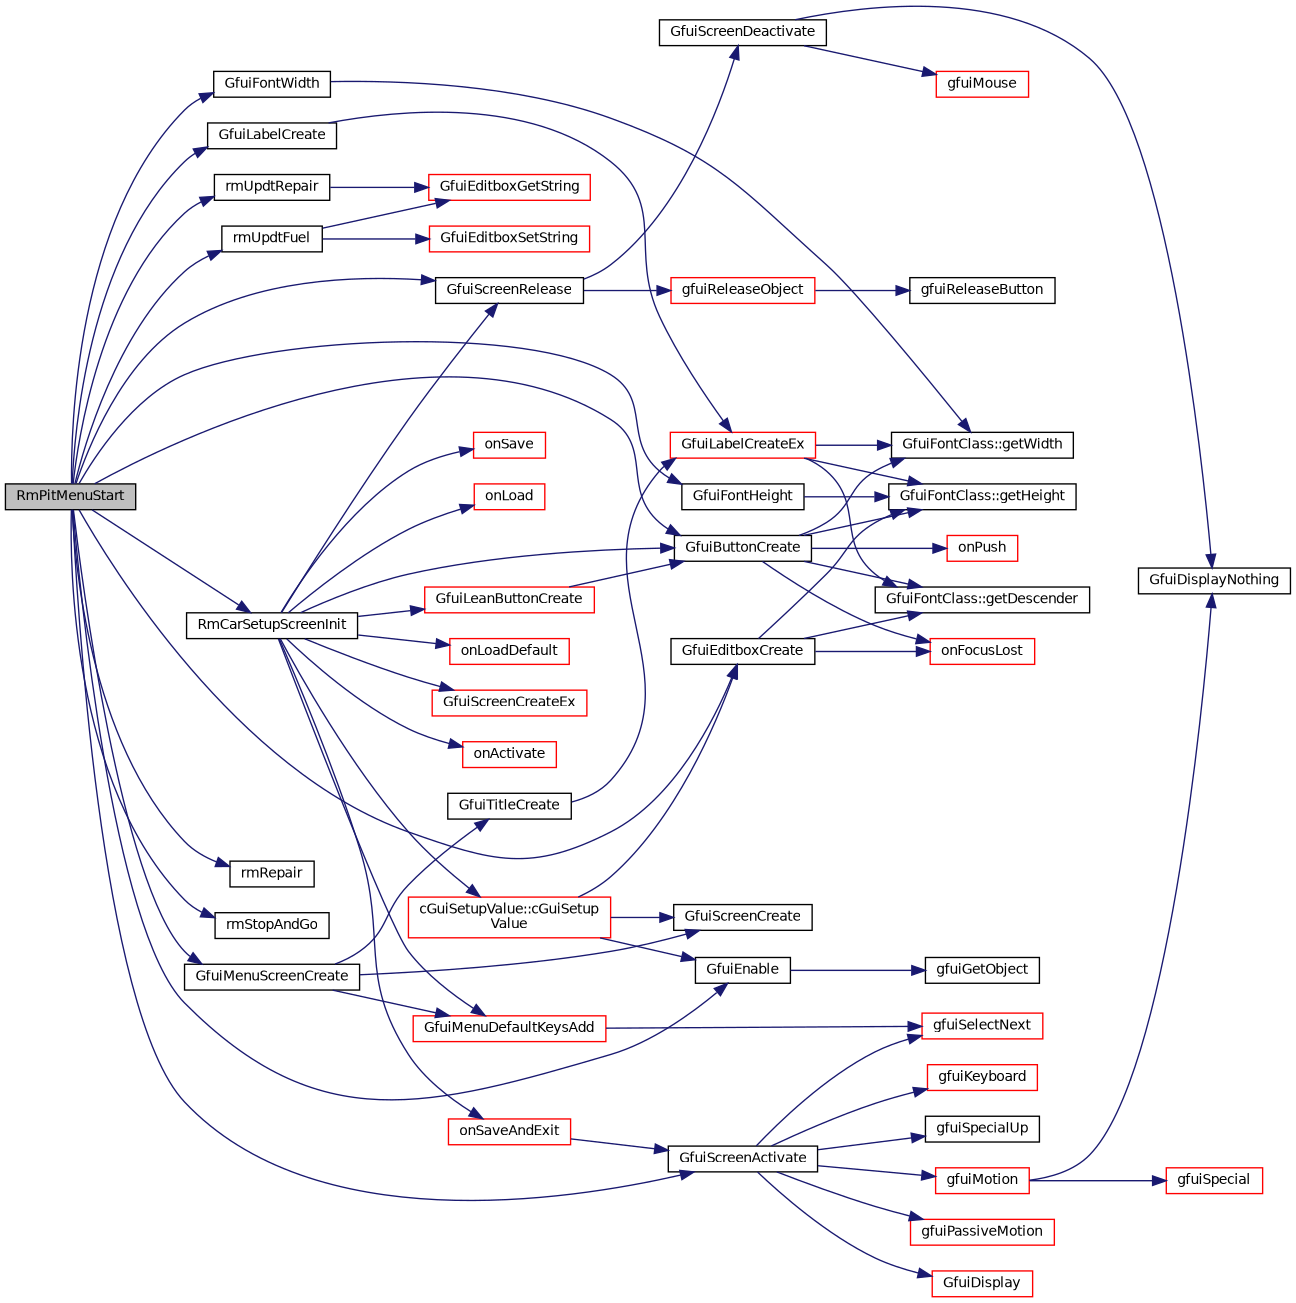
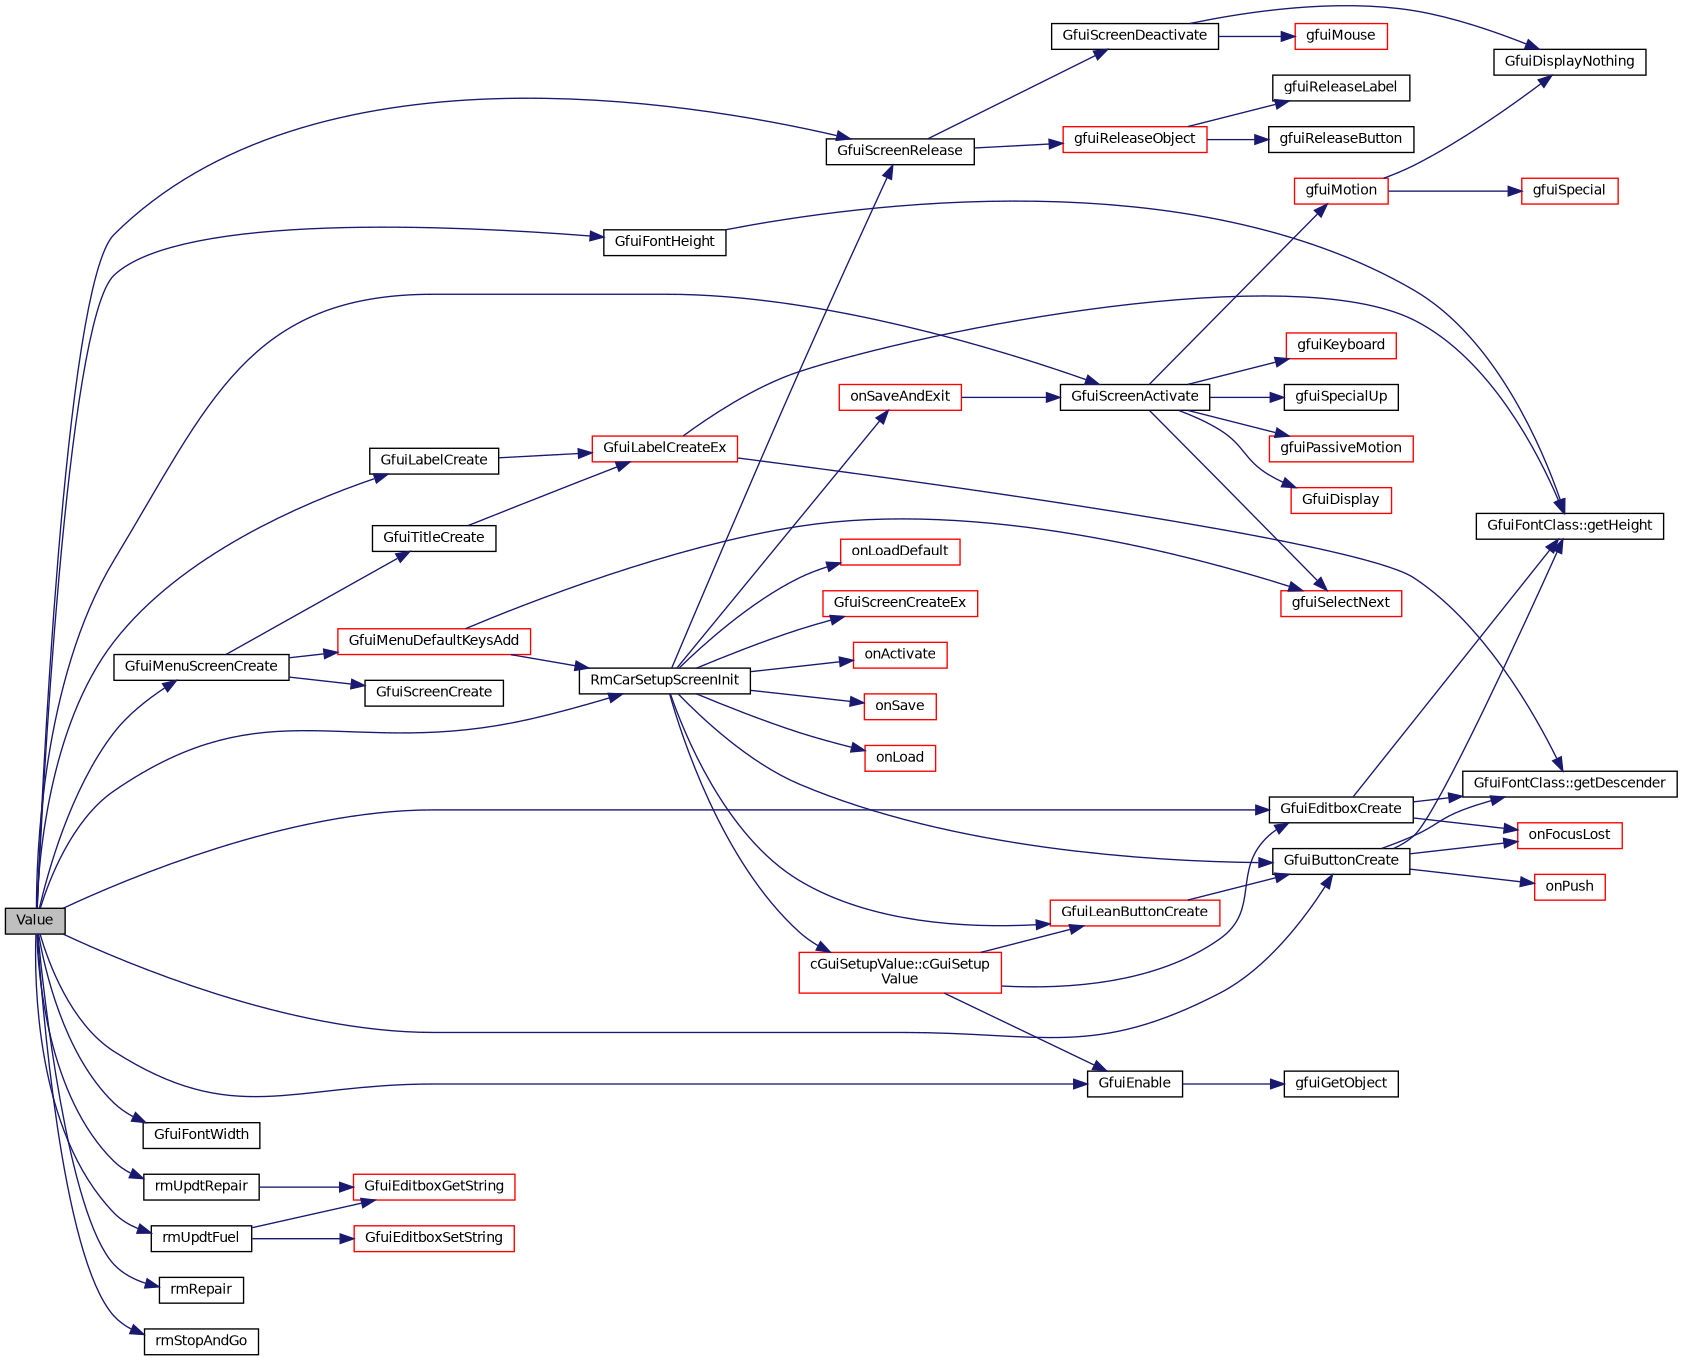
node "gfuiReleaseLabel": added
node "GfuiFontClass::getWidth": removed
node "RmPitMenuStart": label "RmPitMenuStart" -> "Value"
edge "RmCarSetupScreenInit" -> "GfuiMenuDefaultKeysAdd": reversed
edge "cGuiSetupValue::cGuiSetup Value" -> "GfuiScreenCreate": now "cGuiSetupValue::cGuiSetup Value" -> "GfuiLeanButtonCreate"
